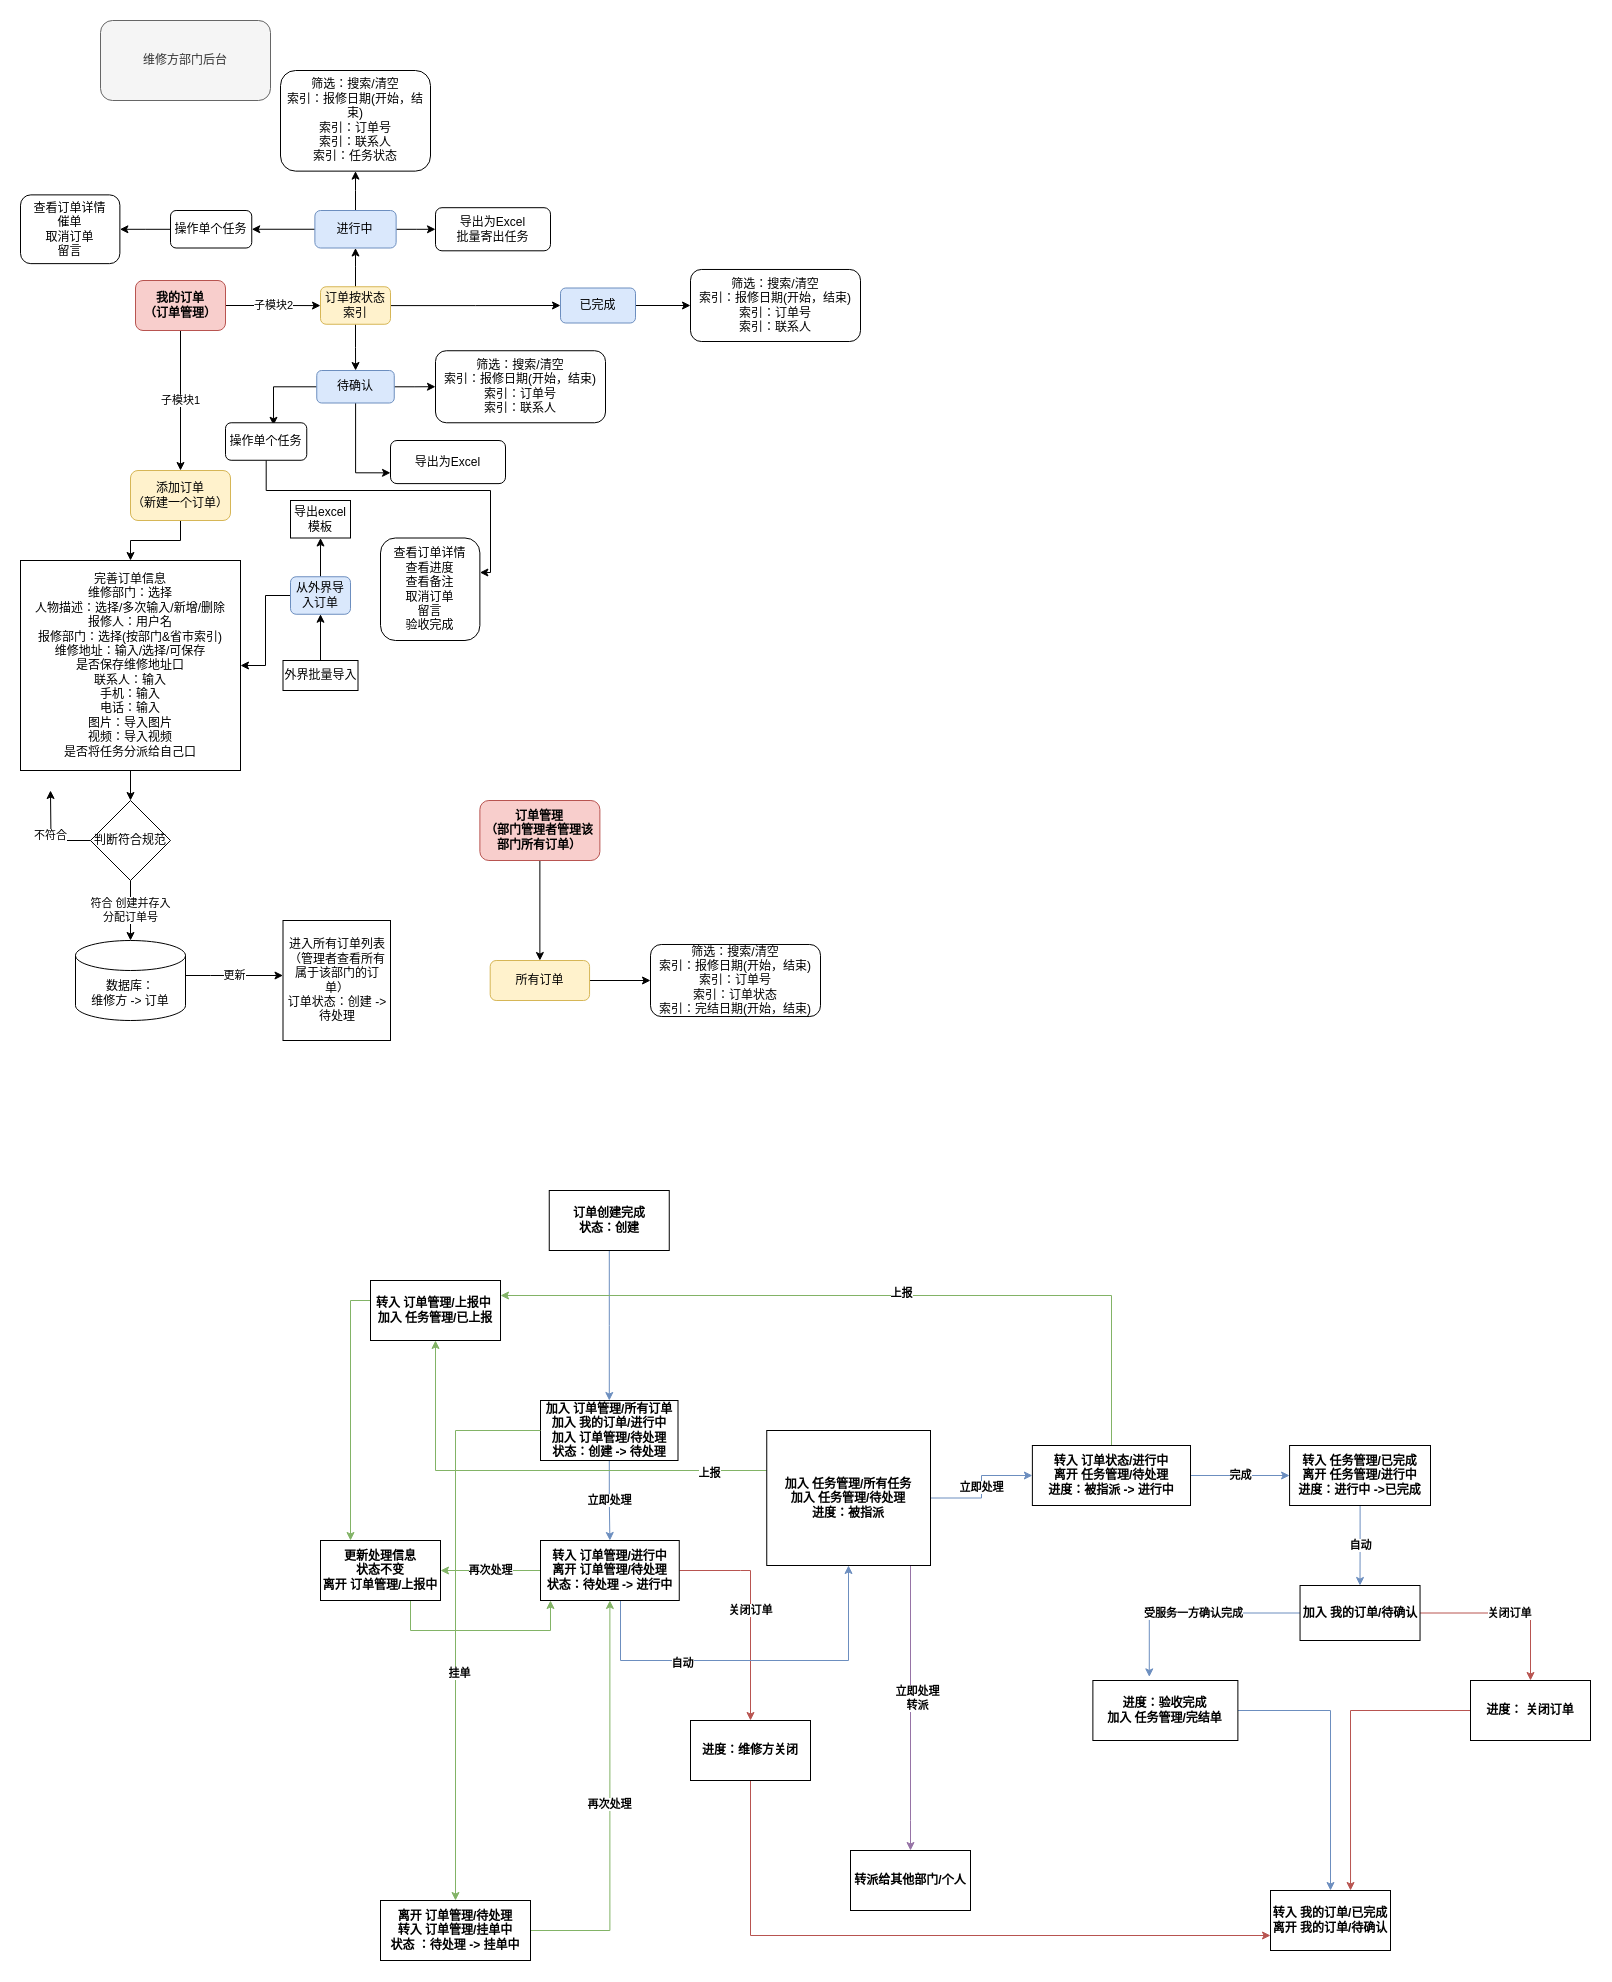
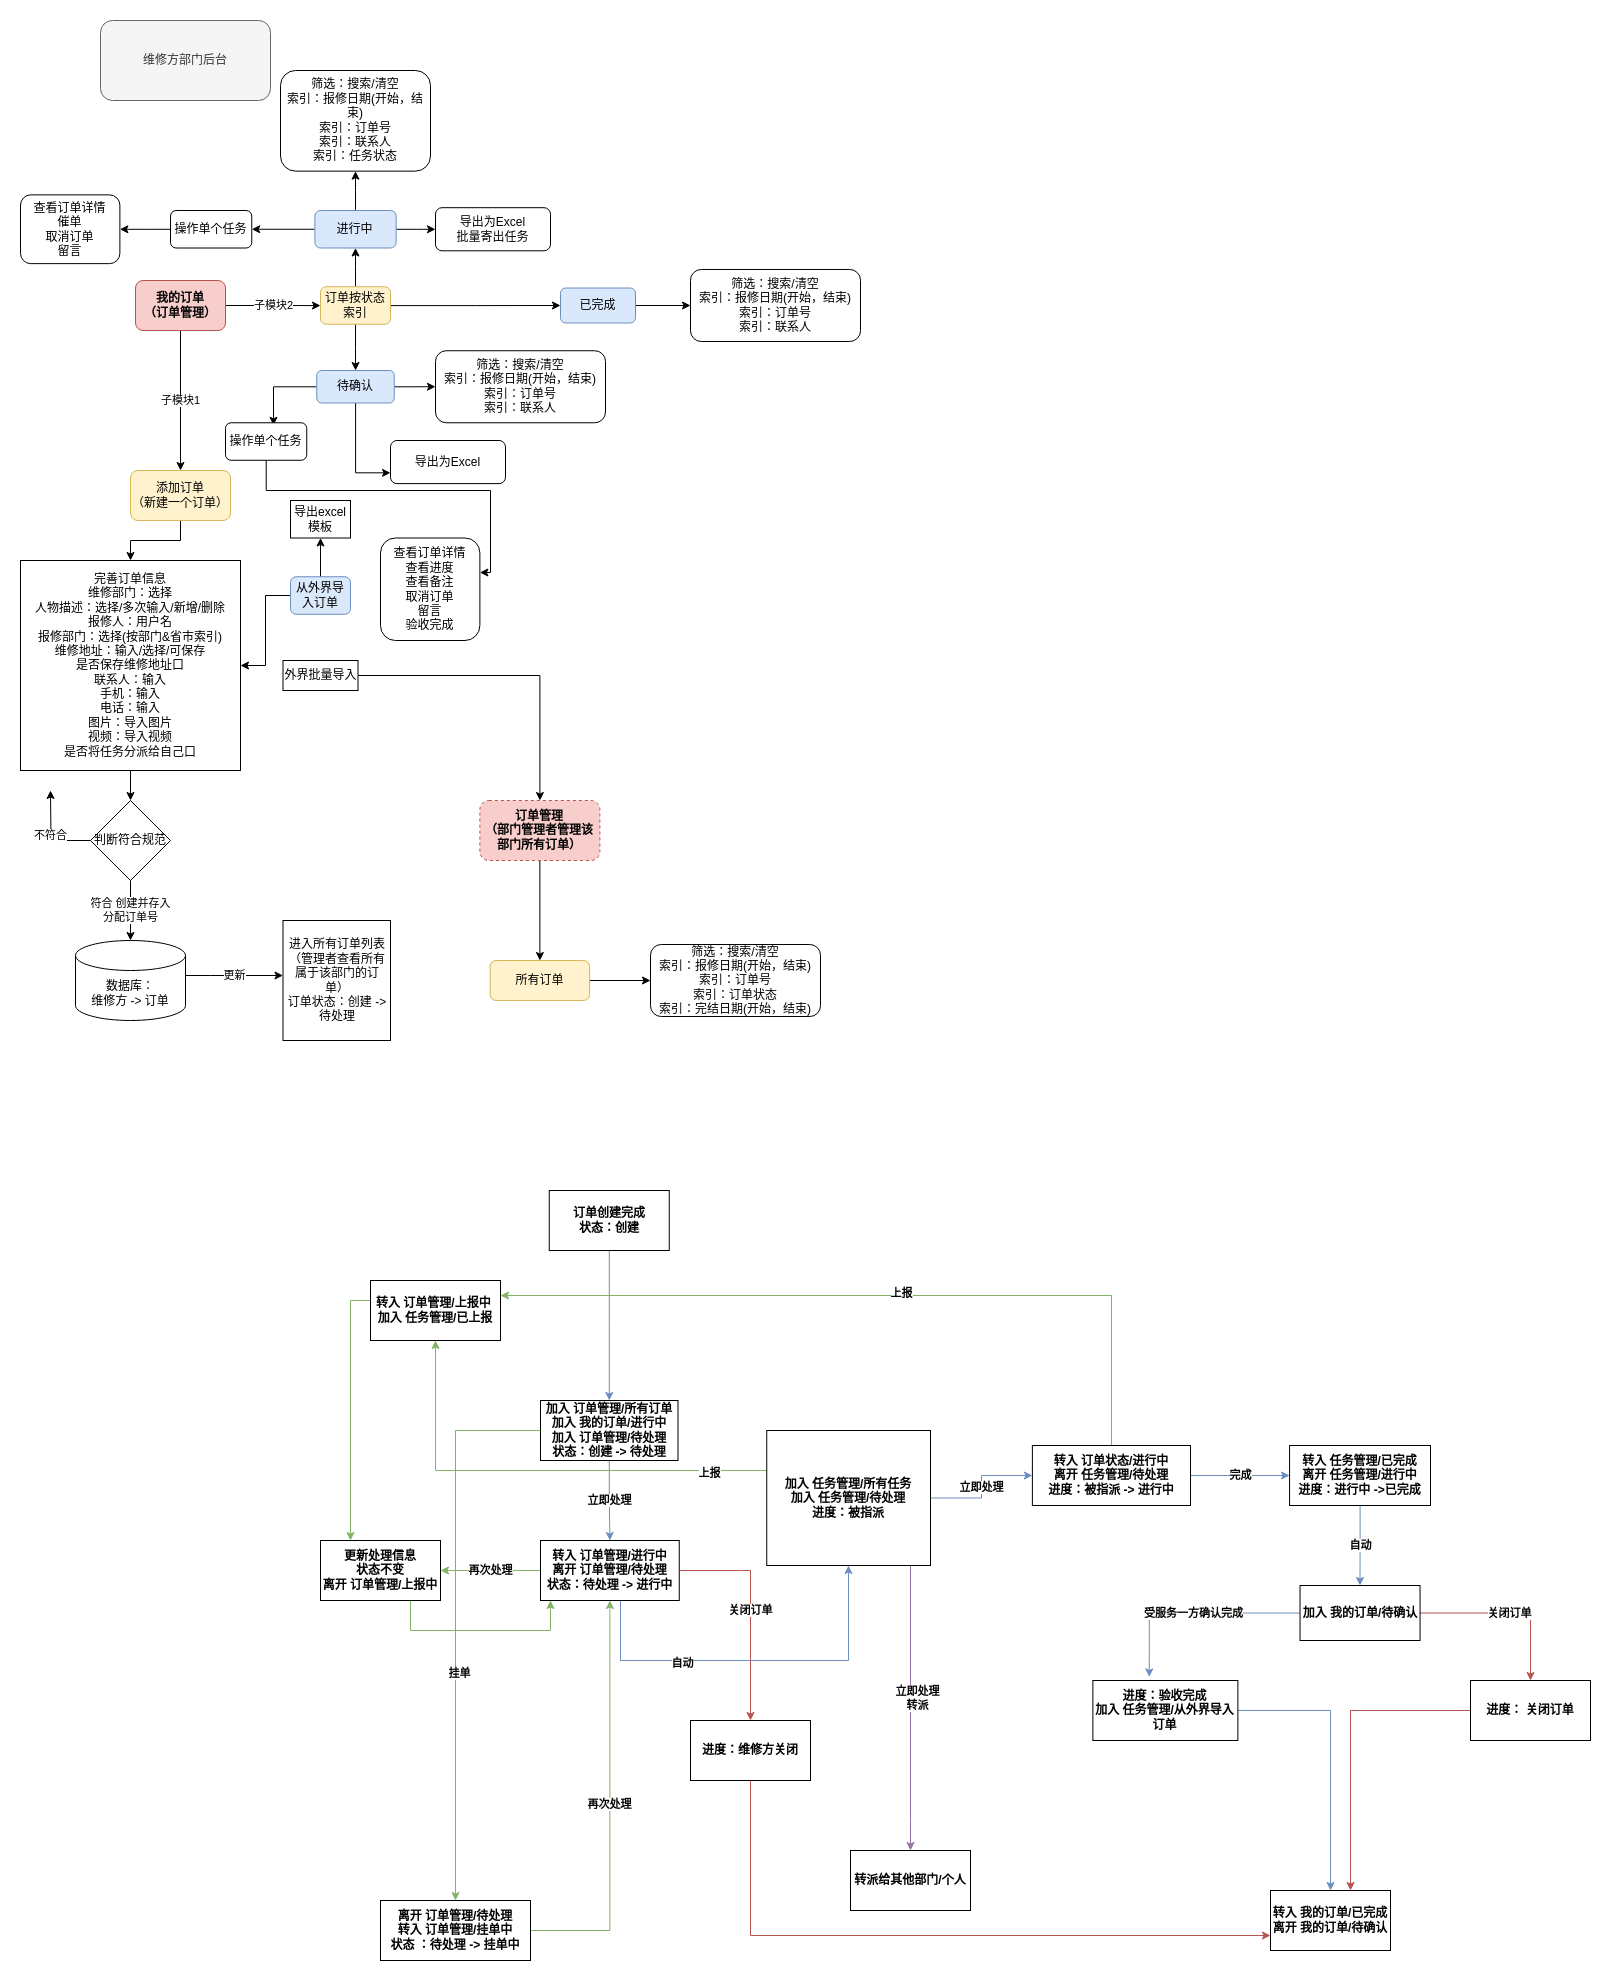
edge "外界批量导入" -> "从外界导入订单": now "外界批量导入" -> "订单管理 （部门管理者管理该部门所有订单）"
node "订单管理 （部门管理者管理该部门所有订单）": style solid -> dashed
node "进度：验收完成 加入 任务管理/完结单": label "进度：验收完成 加入 任务管理/完结单" -> "进度：验收完成 加入 任务管理/从外界导入订单"
